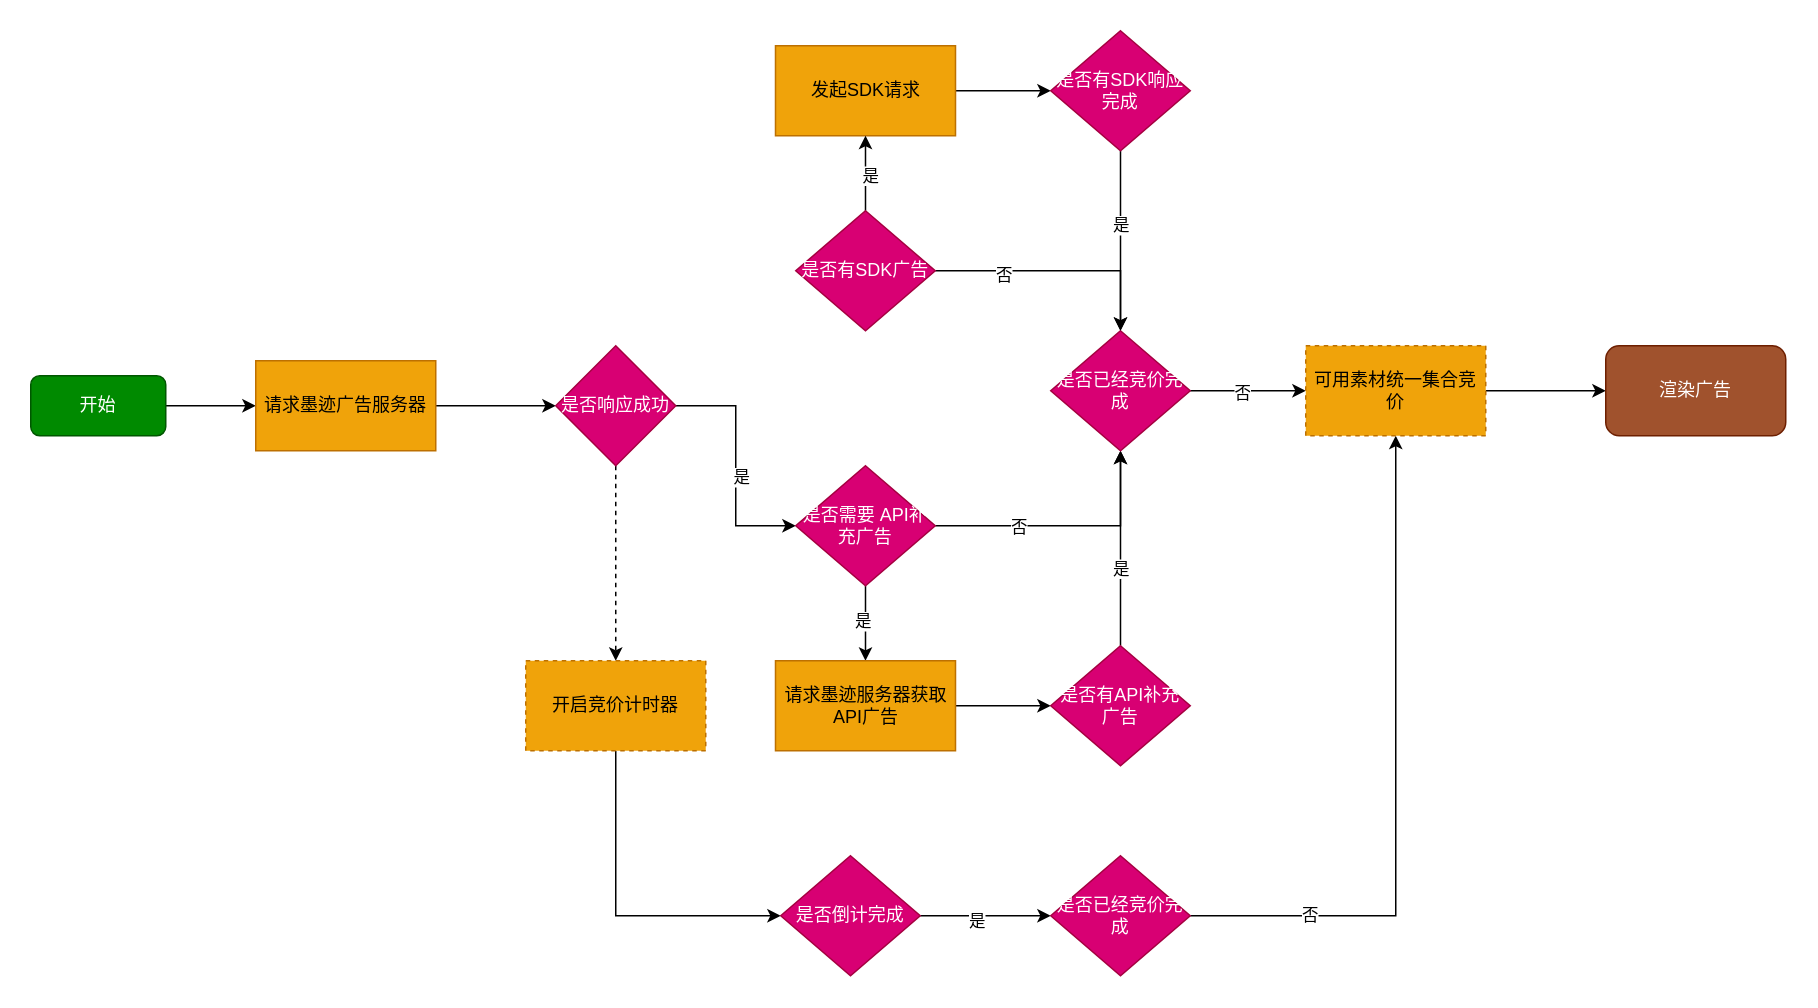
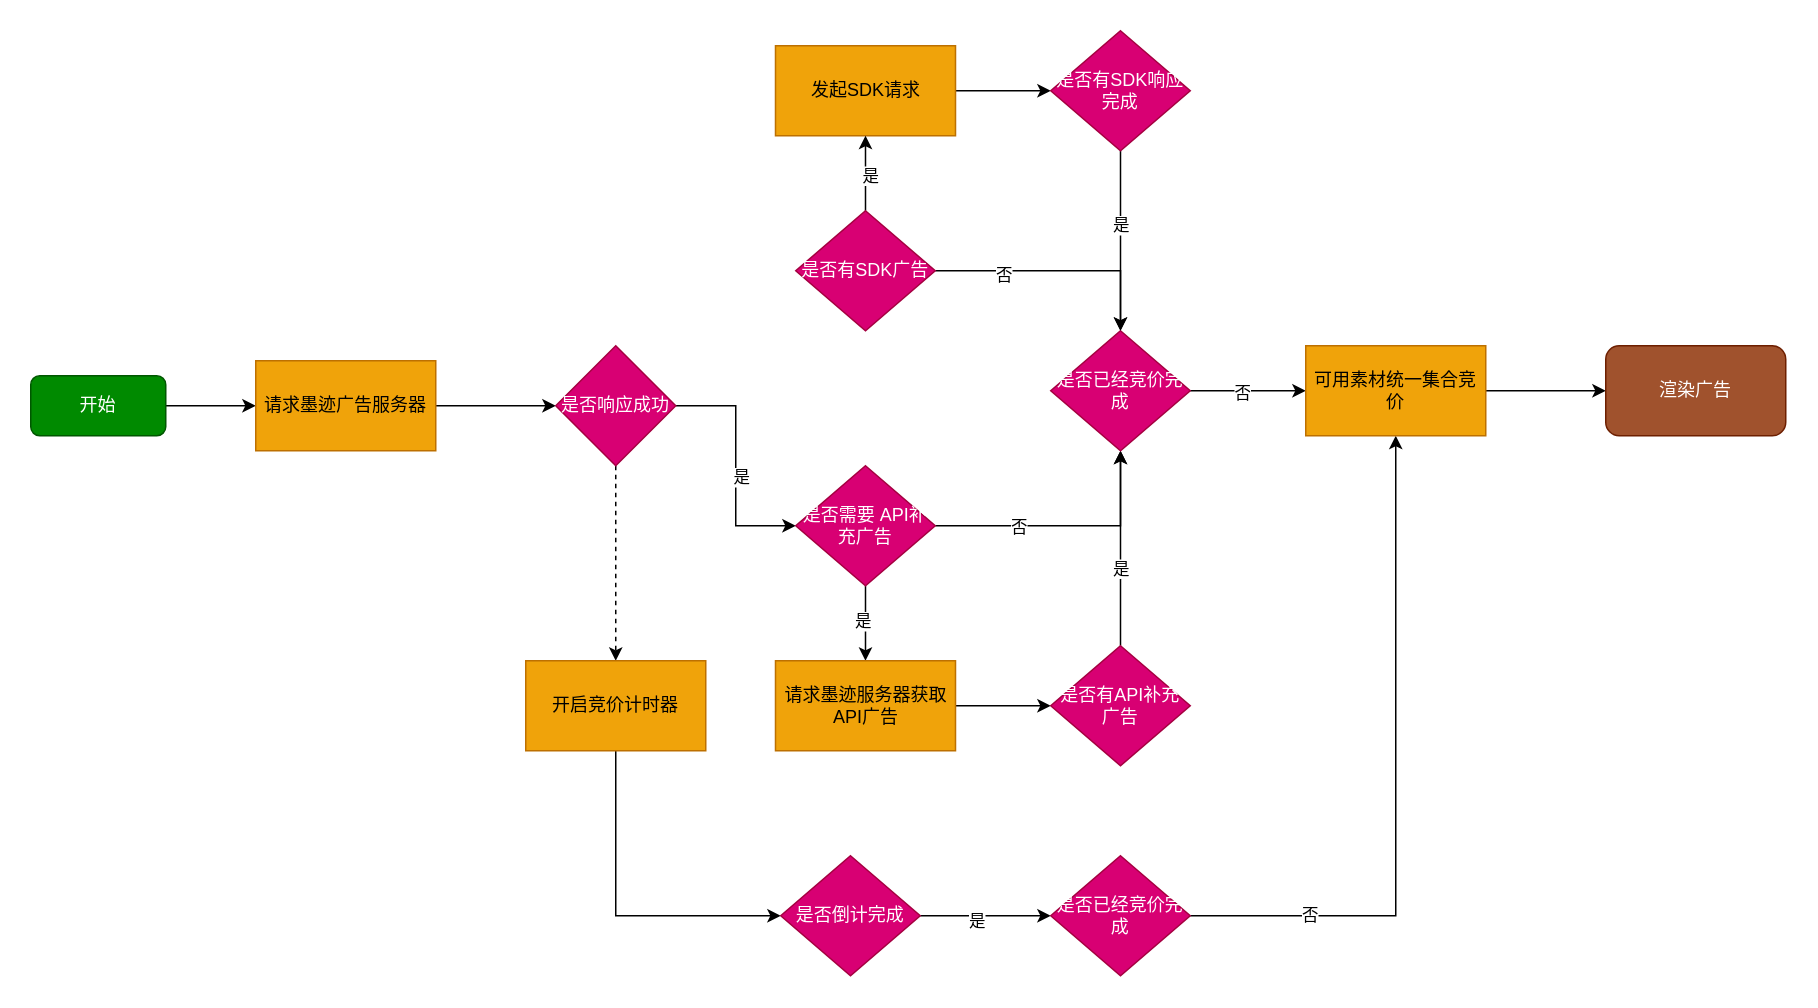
node "可用素材统一集合竞价": style dashed -> solid
node "开启竞价计时器": style dashed -> solid
